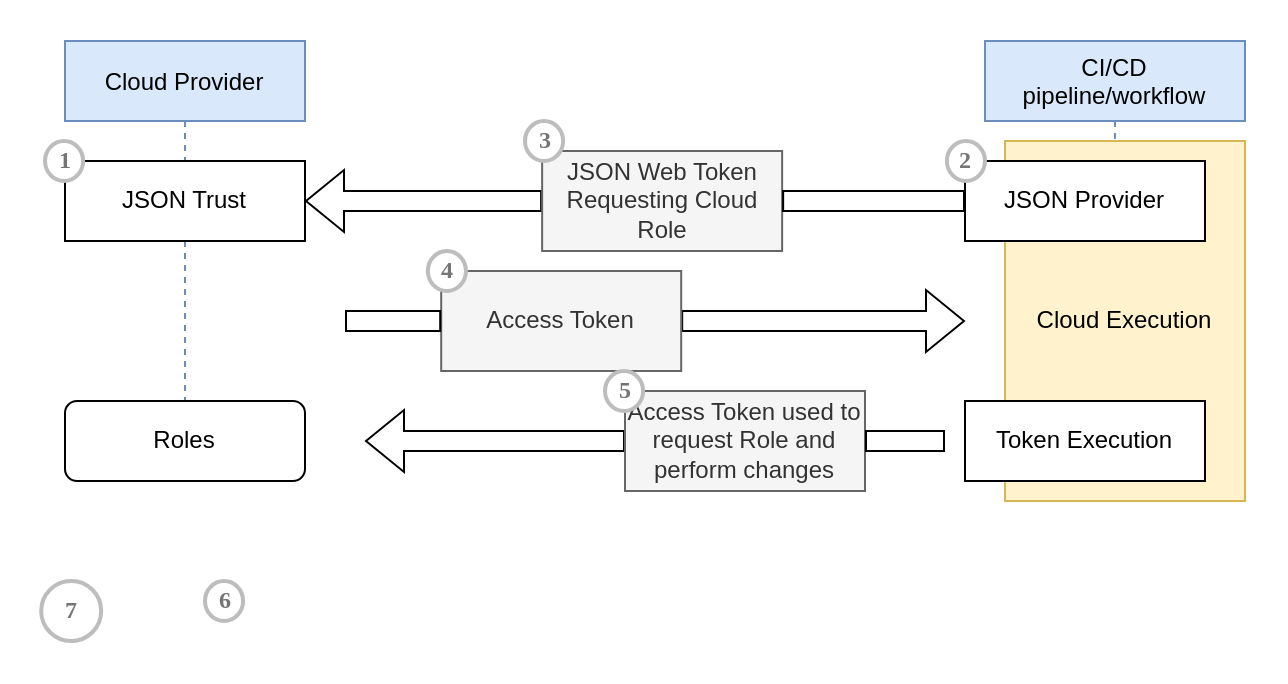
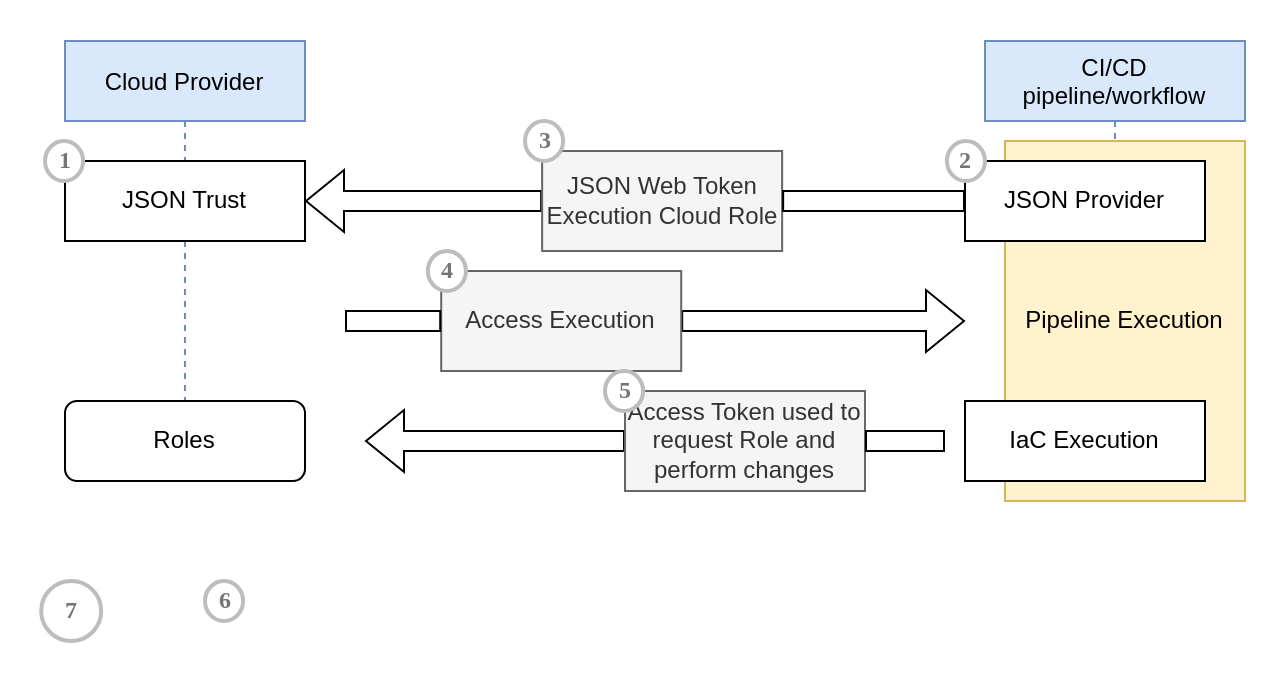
node "JSON Web Token Requesting Cloud Role": label "JSON Web Token Requesting Cloud Role" -> "JSON Web Token Execution Cloud Role"
node "Access Token": label "Access Token" -> "Access Execution"
node "Cloud Execution": label "Cloud Execution" -> "Pipeline Execution"
node "Token Execution": label "Token Execution" -> "IaC Execution"
